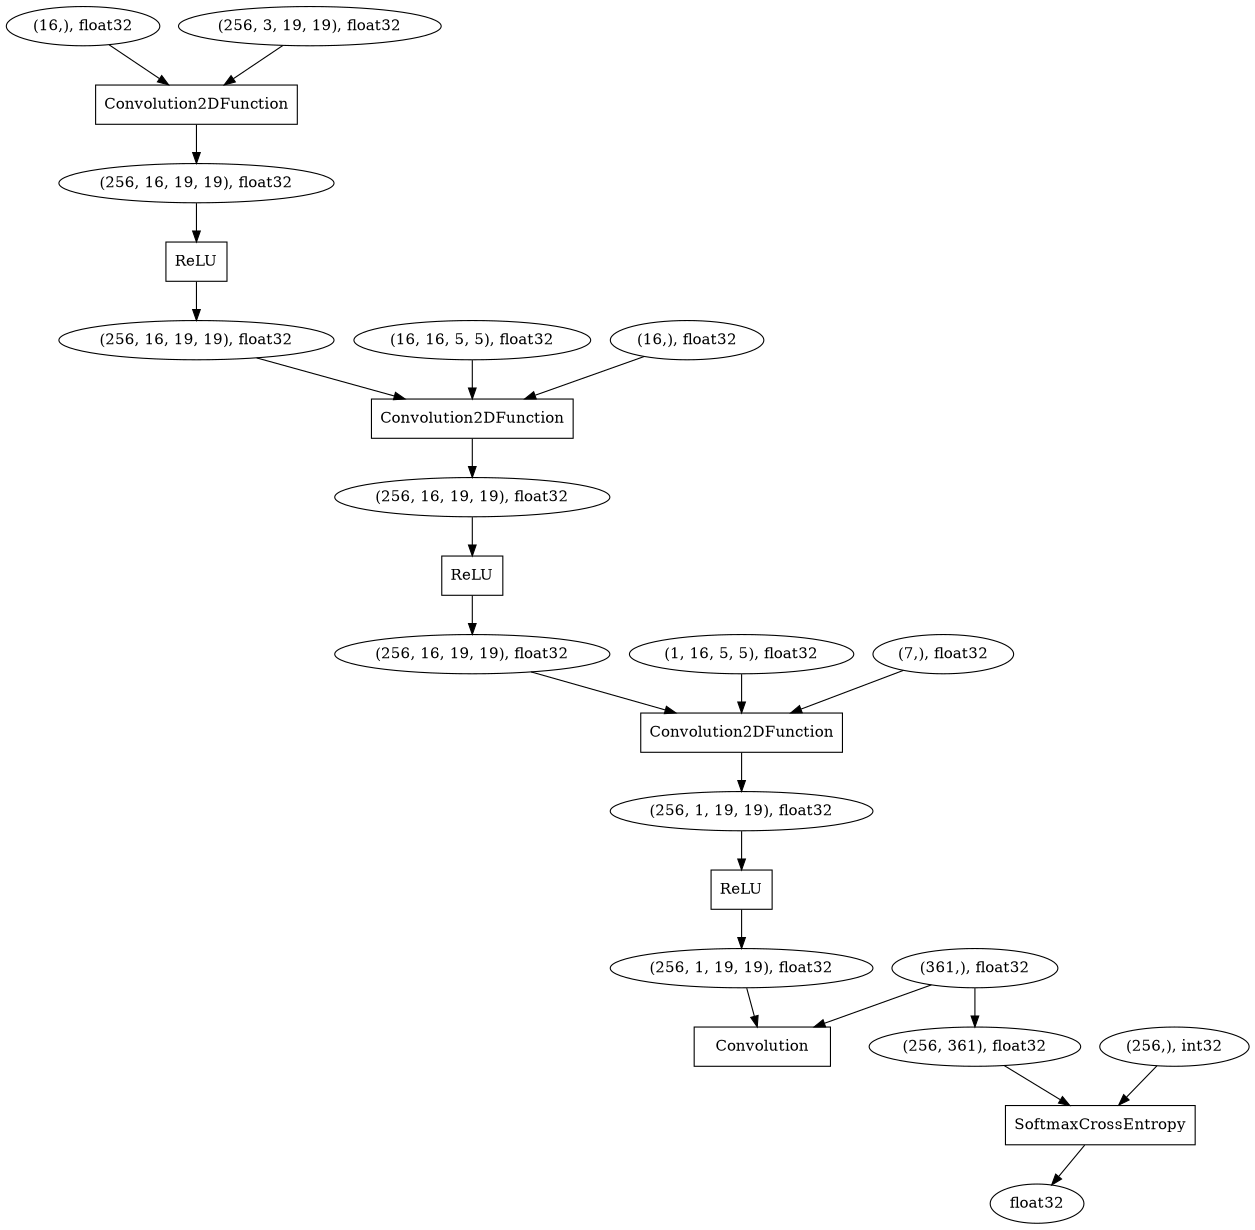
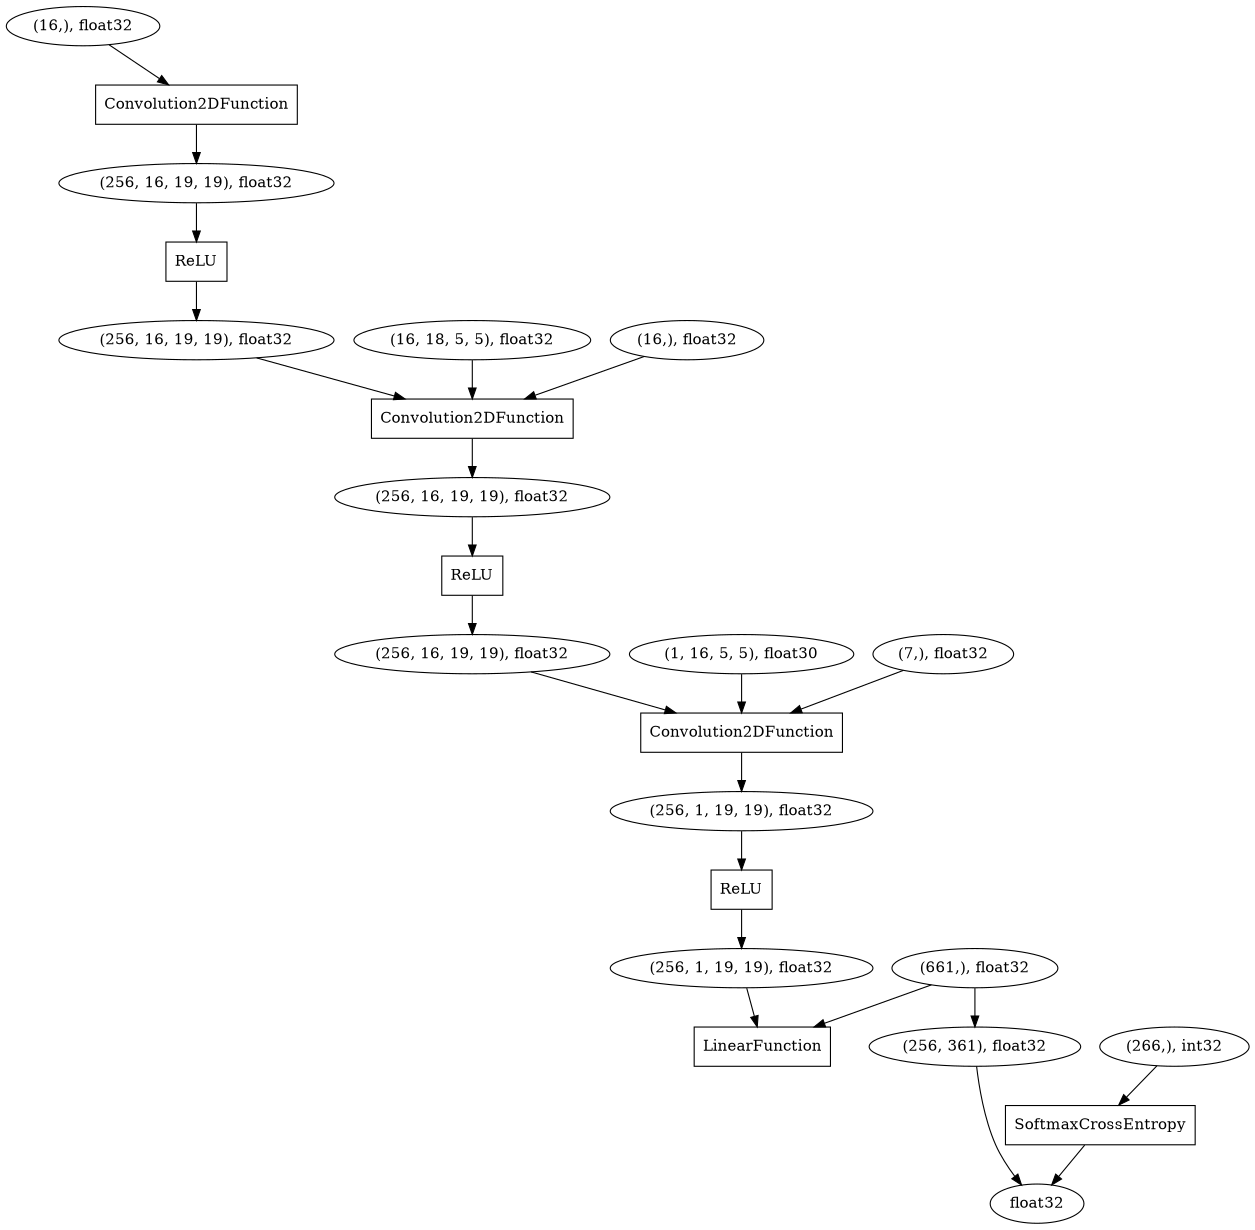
node "(256, 3, 19, 19), float32": removed
node "(16, 16, 5, 5), float32": label "(16, 16, 5, 5), float32" -> "(16, 18, 5, 5), float32"
node "(1, 16, 5, 5), float32": label "(1, 16, 5, 5), float32" -> "(1, 16, 5, 5), float30"
node "(361,), float32": label "(361,), float32" -> "(661,), float32"
node "Convolution": label "Convolution" -> "LinearFunction"
node "(256,), int32": label "(256,), int32" -> "(266,), int32"
edge "(256, 361), float32" -> "SoftmaxCrossEntropy": now "(256, 361), float32" -> "float32"
